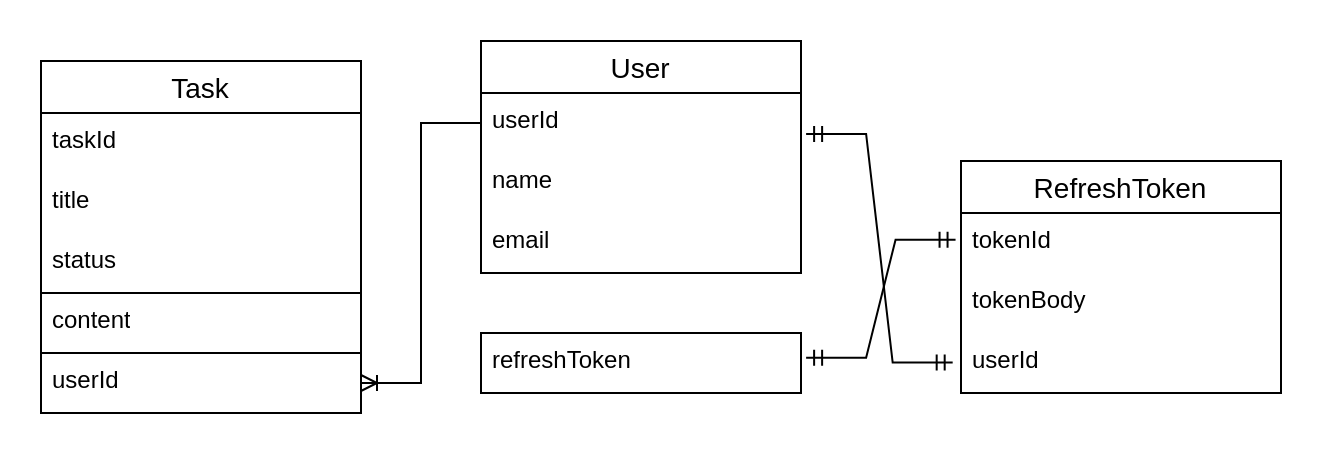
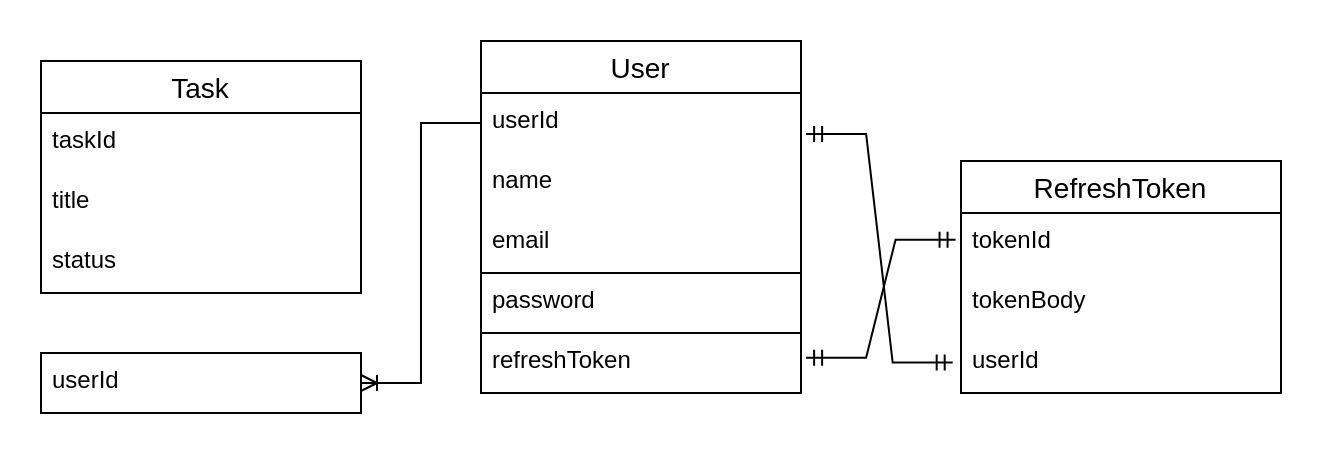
node "password": added
node "content": removed
